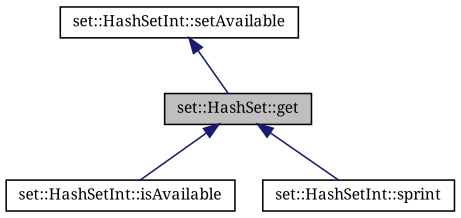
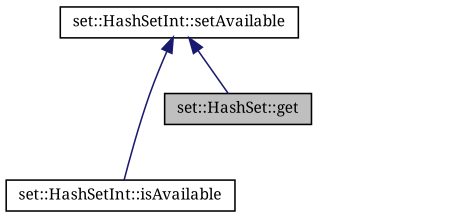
edge "set::HashSetInt::isAvailable" -> "set::HashSet::get": now "set::HashSetInt::isAvailable" -> "set::HashSetInt::setAvailable"
node "set::HashSetInt::sprint": removed
